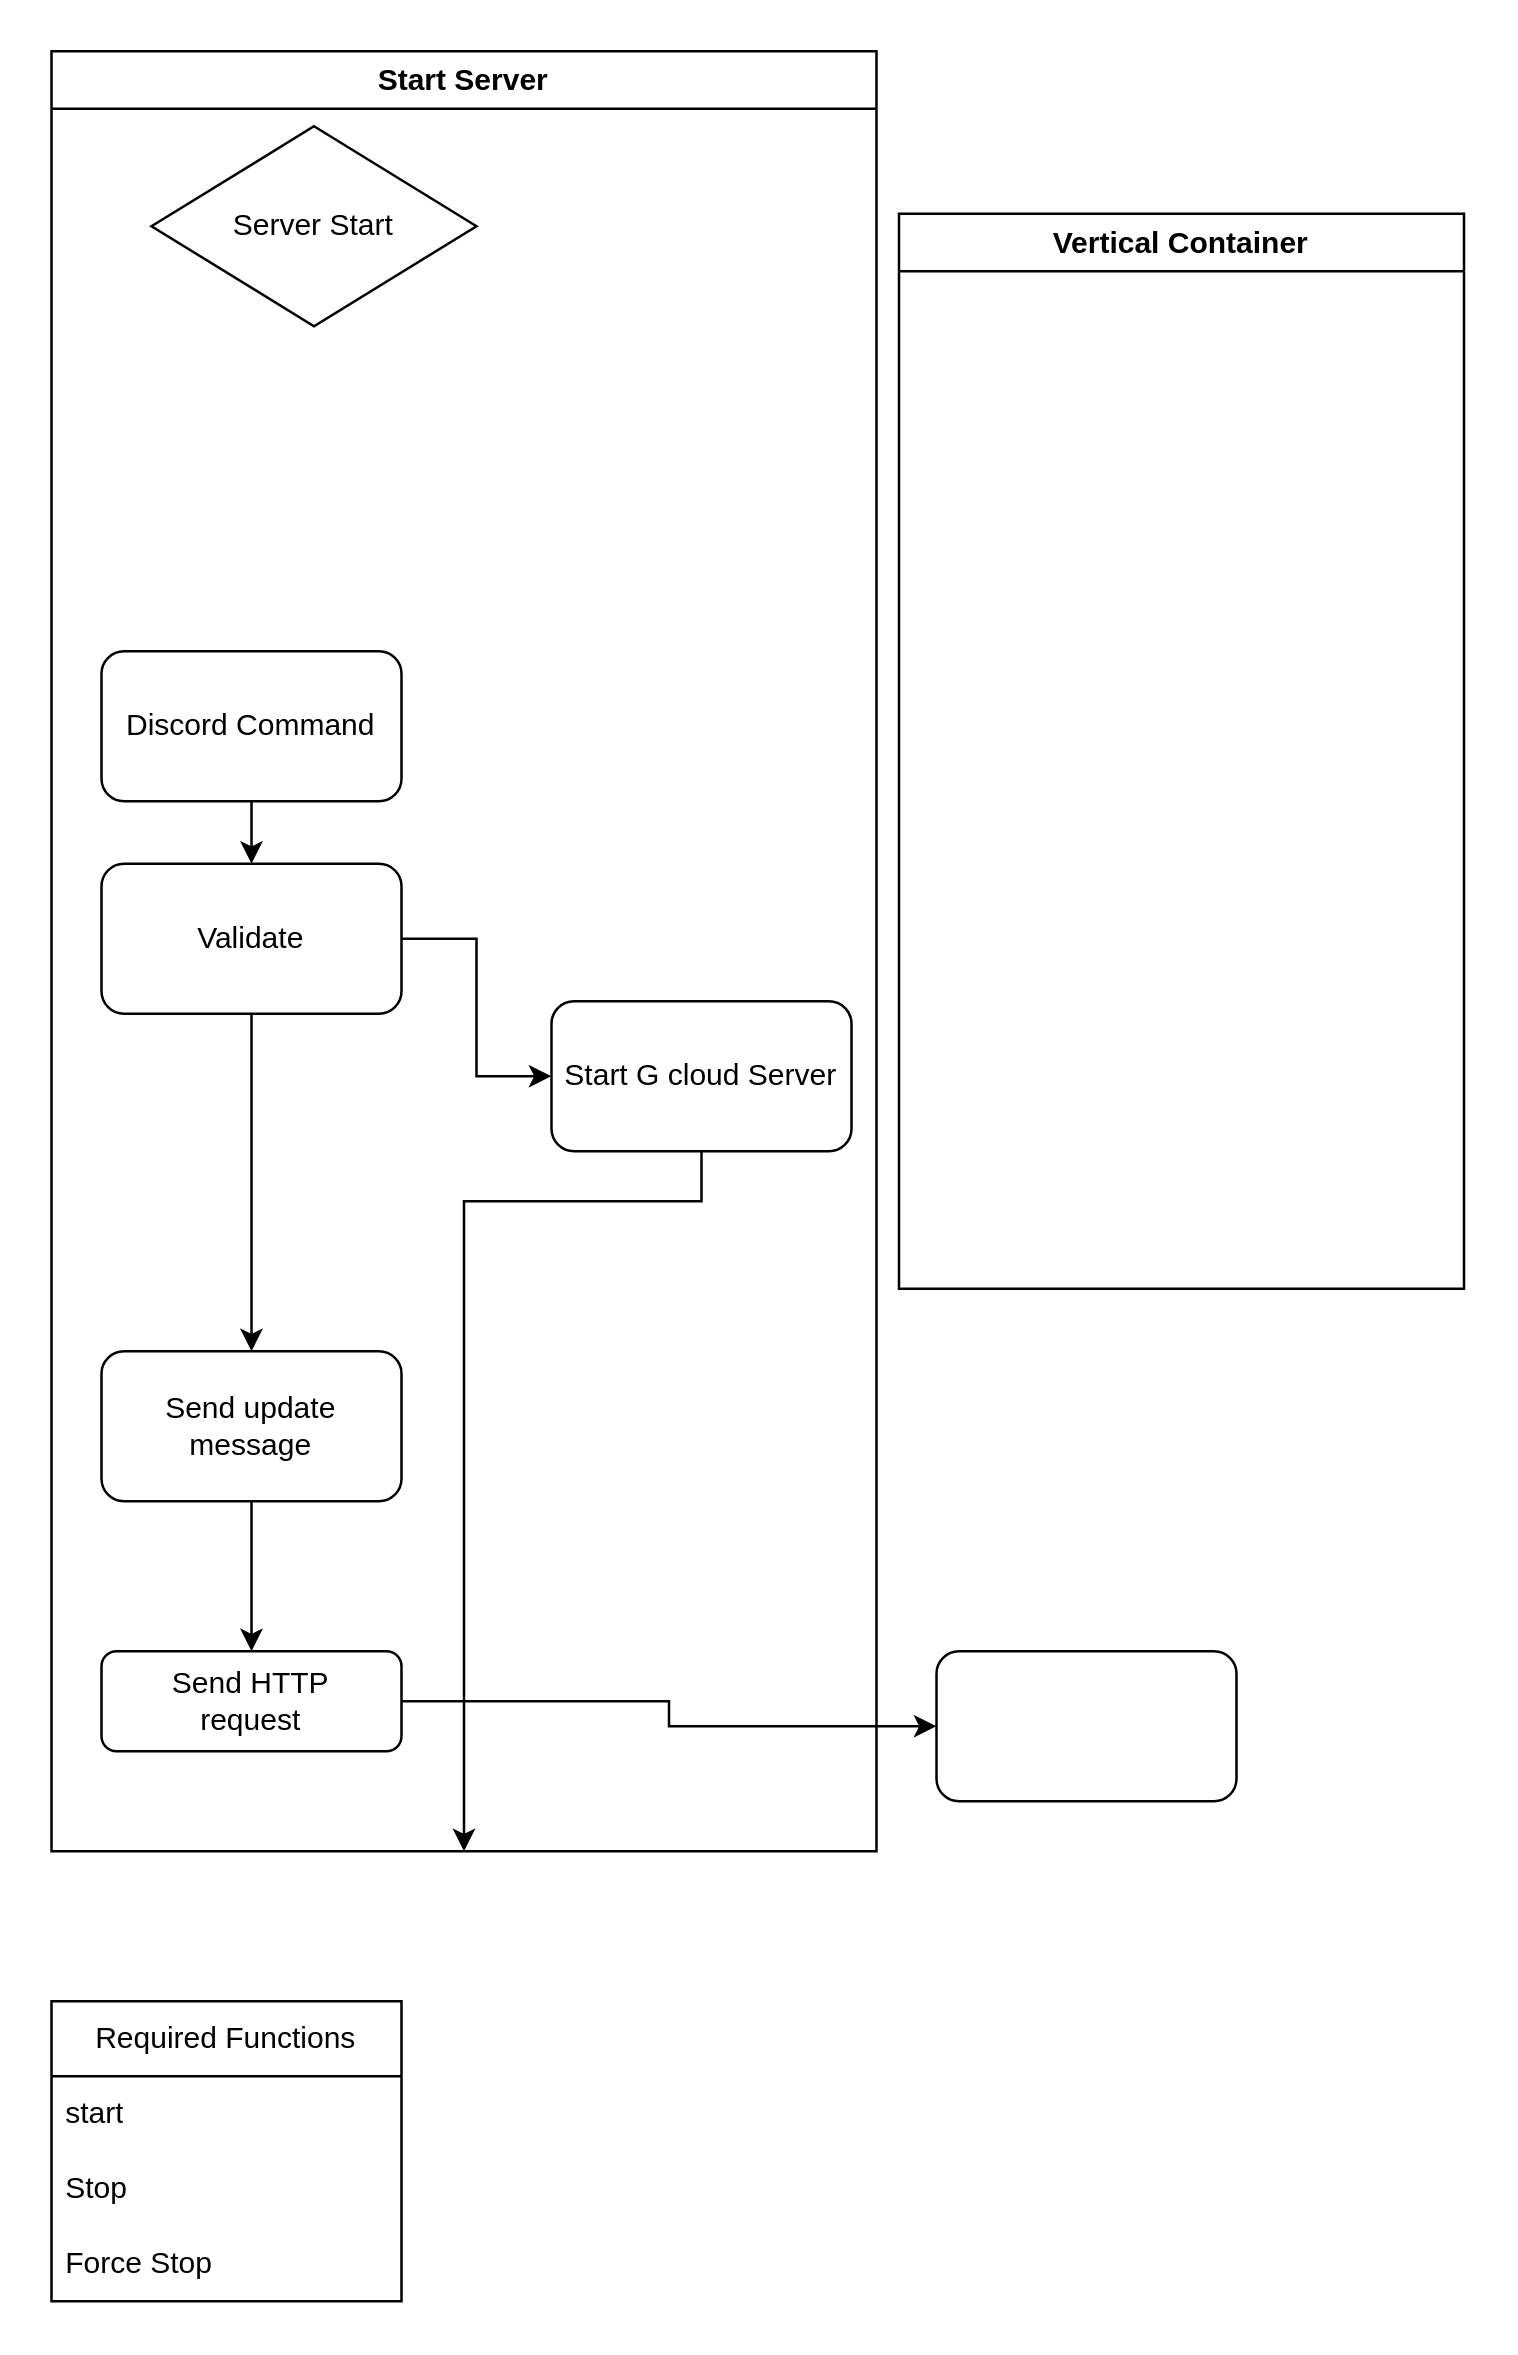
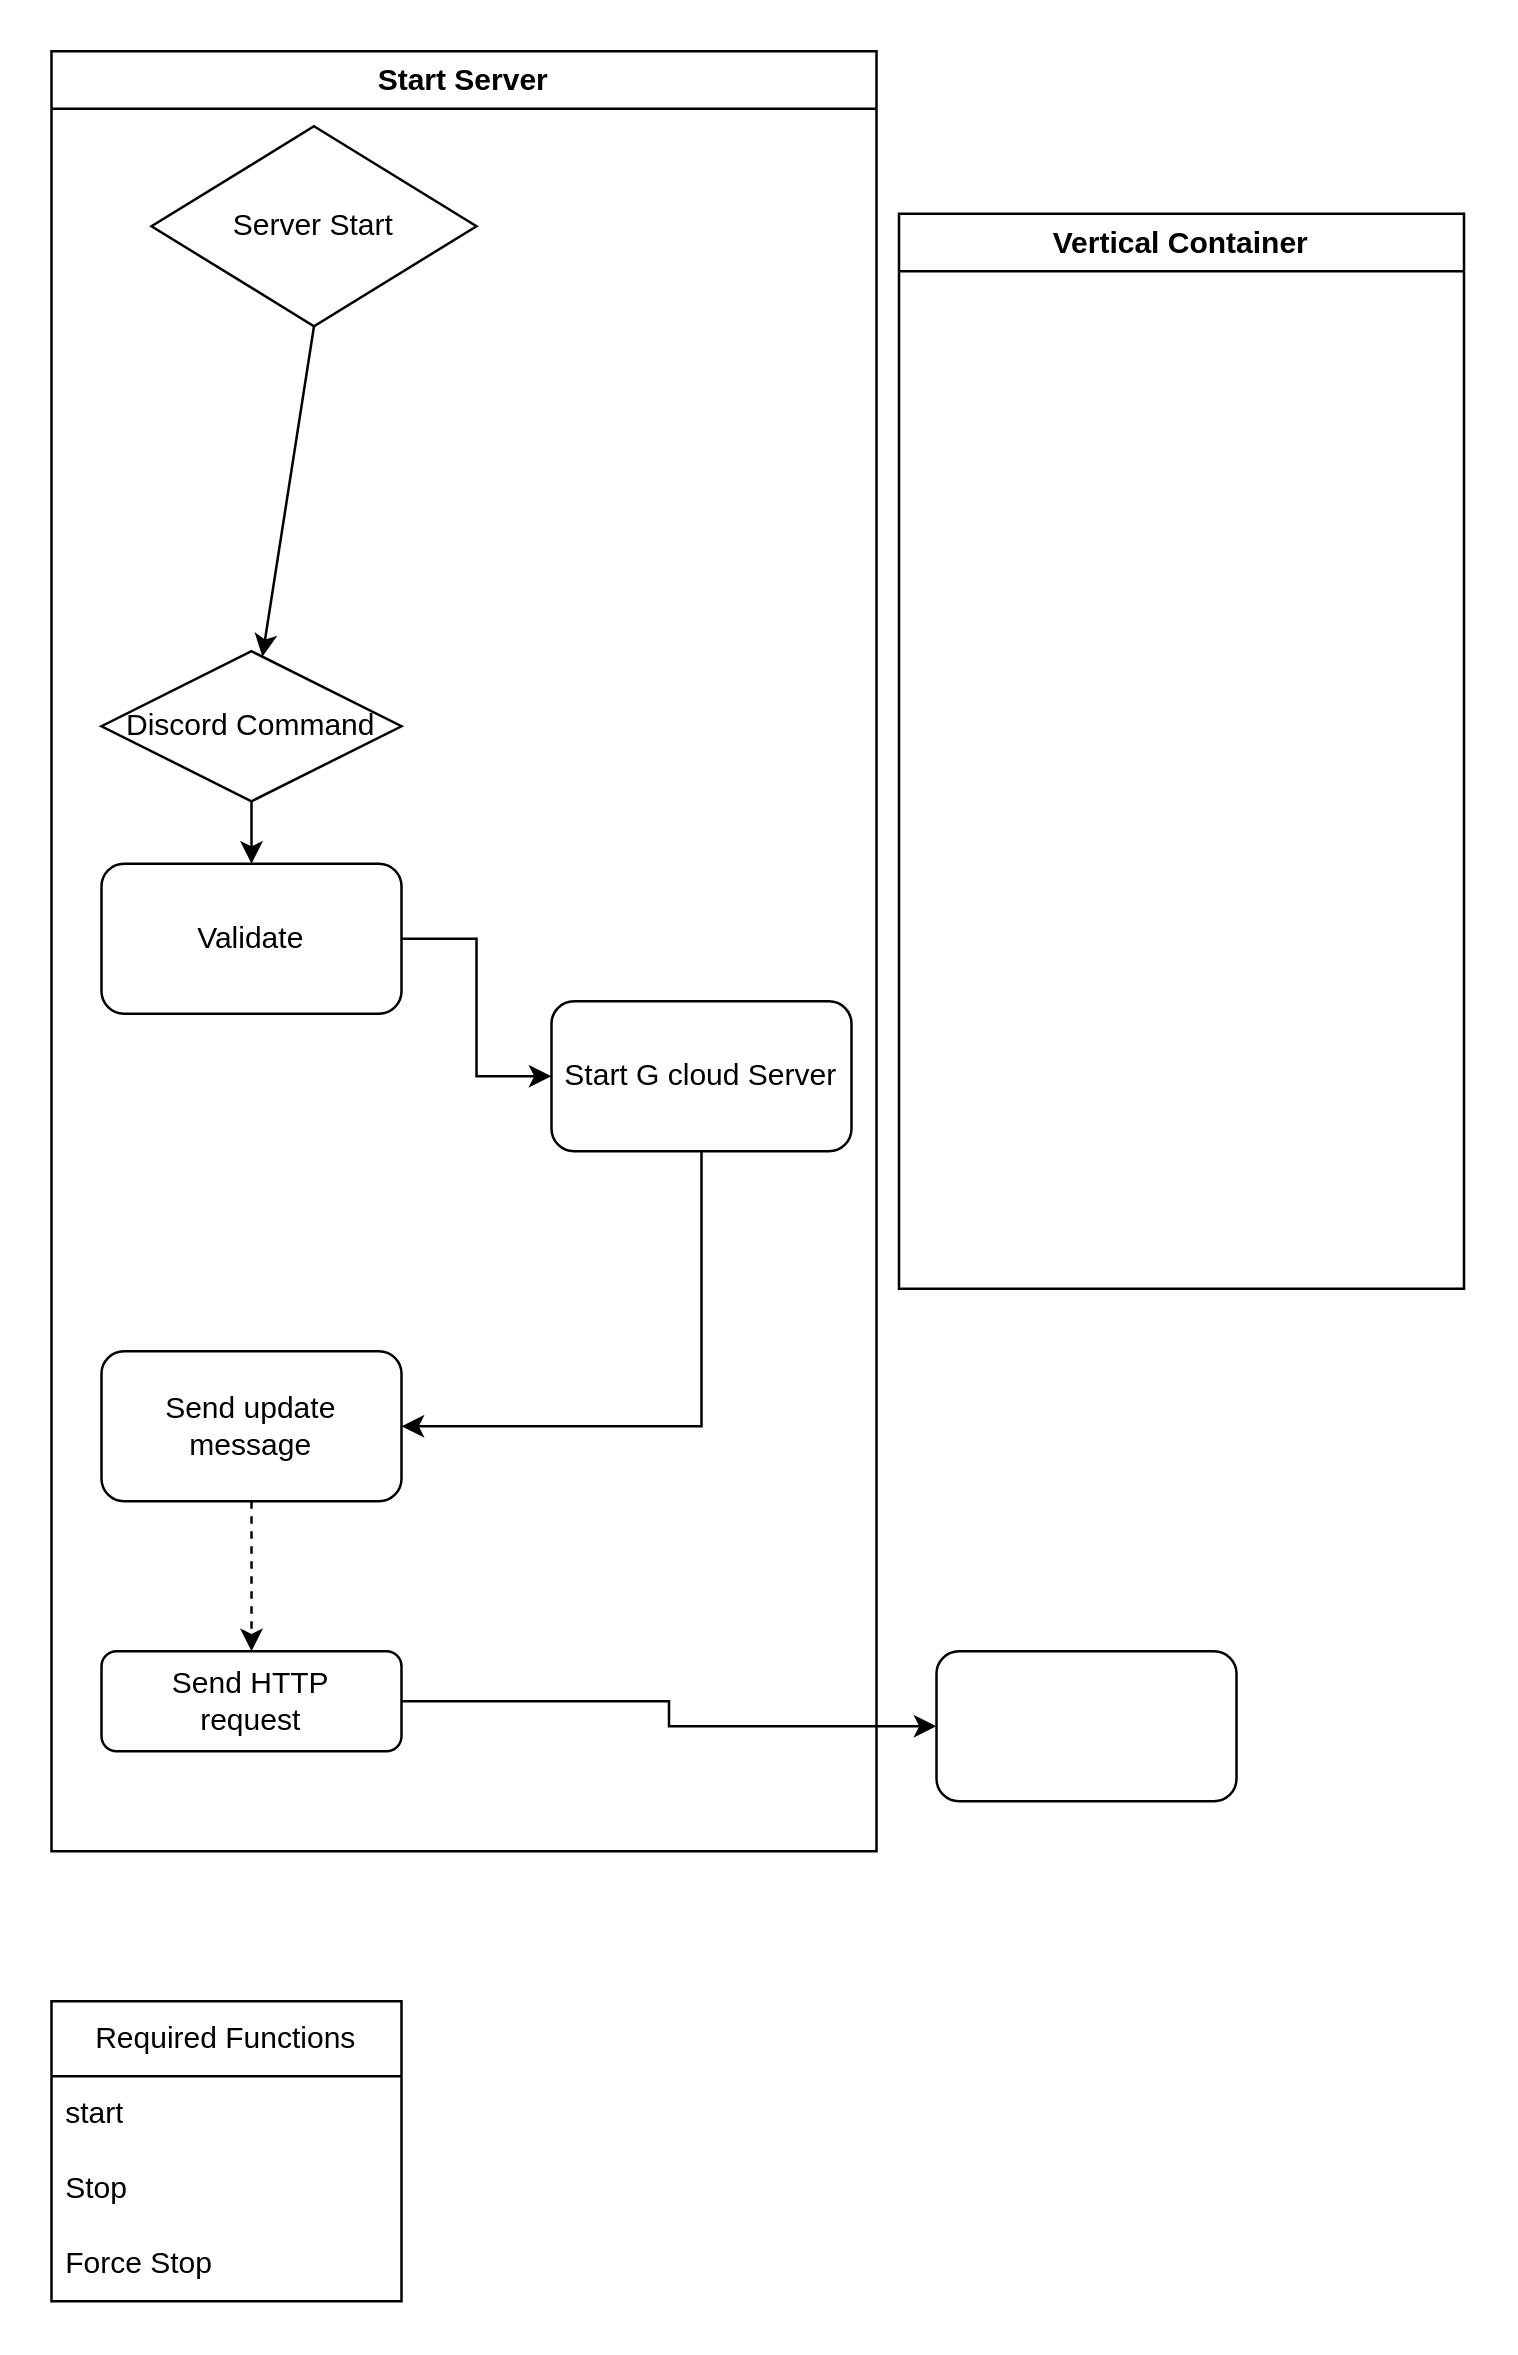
edge "Server Start" -> "Discord Command": added
node "Discord Command": shape rounded rectangle -> diamond
edge "Validate" -> "Send update message": removed
edge "Start G cloud Server" -> "Start Server": now "Start G cloud Server" -> "Send update message"
edge "Send update message" -> "Send HTTP request": style solid -> dashed
